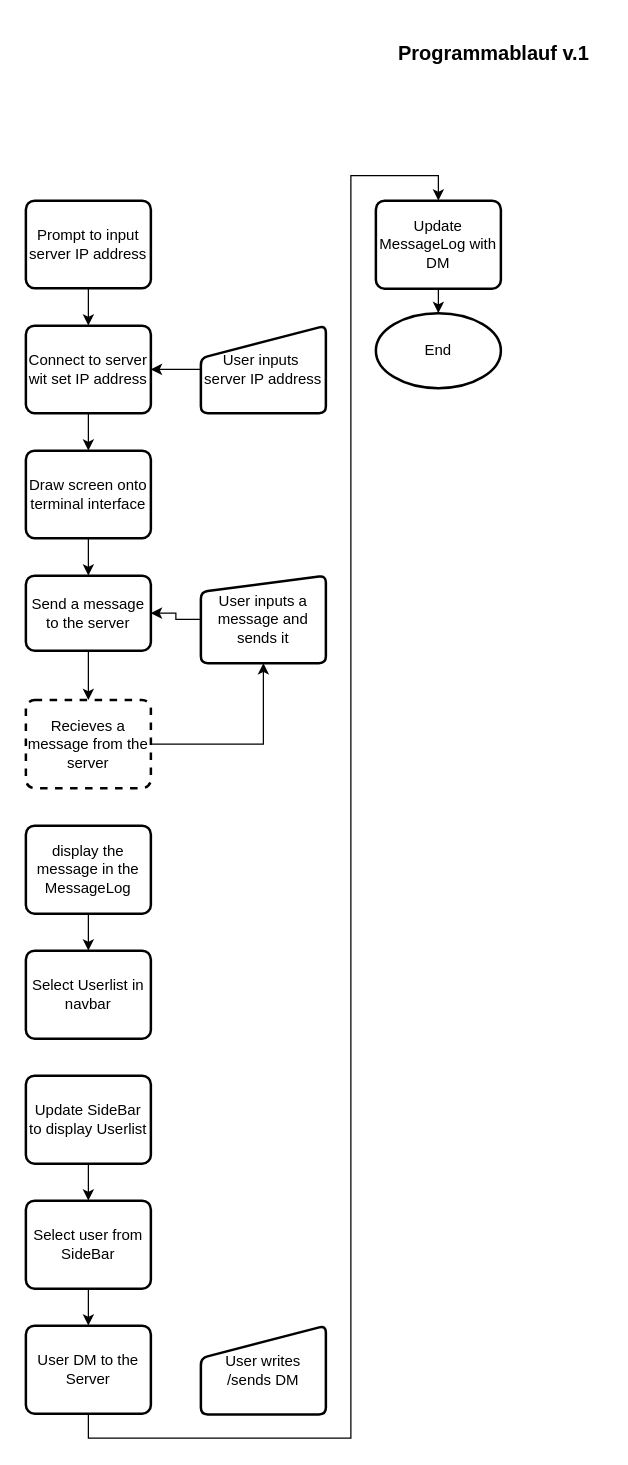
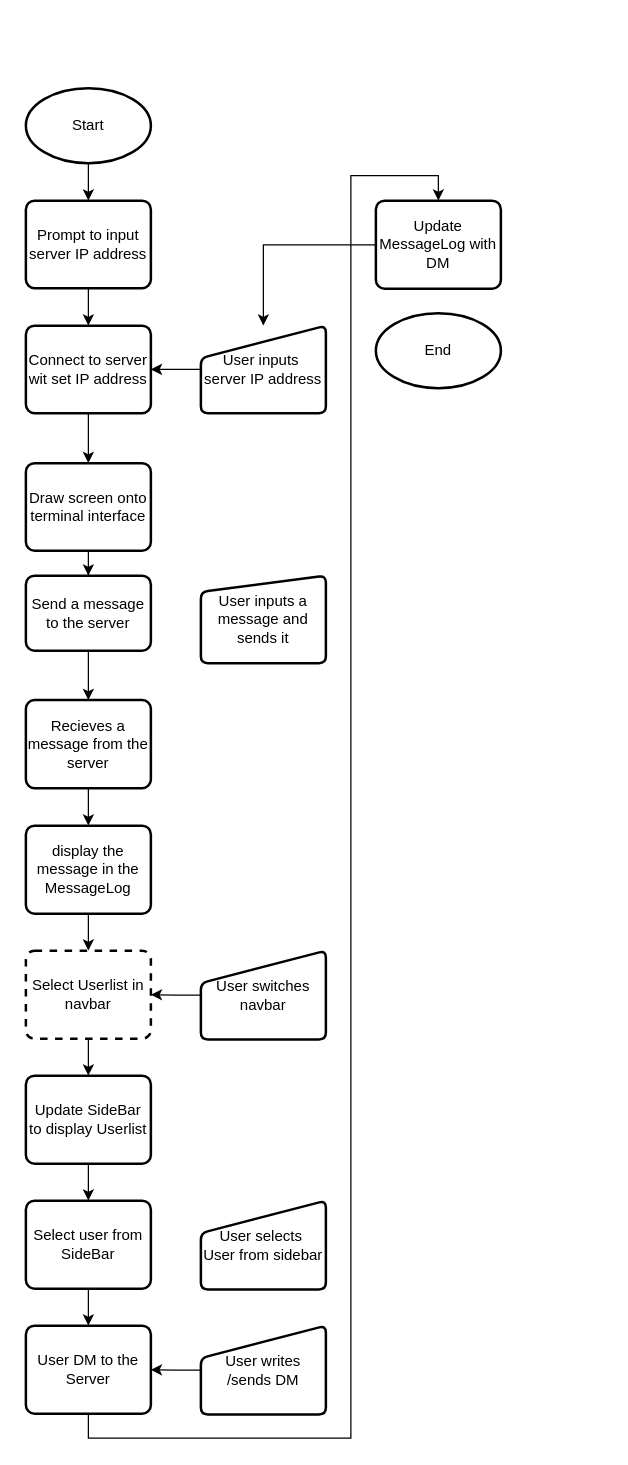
node "Programmablauf v.1": removed
node "Start": added
edge "Start" -> "Prompt to input server IP address": added
edge "Update MessageLog with DM" -> "End": now "Update MessageLog with DM" -> "User inputs server IP address"
node "Draw screen onto terminal interface": moved (88, 494) -> (88, 507)
edge "User inputs a message and sends it" -> "Send a message to the server": removed
node "Recieves a message from the server": style dashed -> solid
edge "Recieves a message from the server" -> "User inputs a message and sends it": now "Recieves a message from the server" -> "display the message in the MessageLog"
node "Select Userlist in navbar": style solid -> dashed
edge "User switches navbar" -> "Select Userlist in navbar": added
node "User switches navbar": added
edge "Select Userlist in navbar" -> "Update SideBar to display Userlist": added
node "User selects User from sidebar": added
edge "User writes /sends DM" -> "User DM to the Server": added
